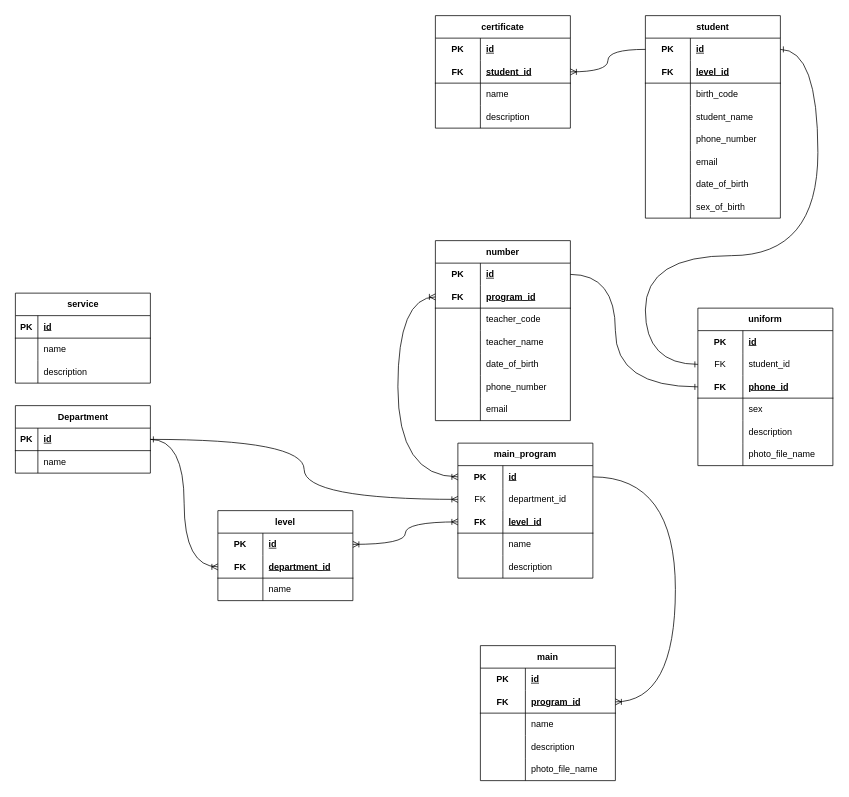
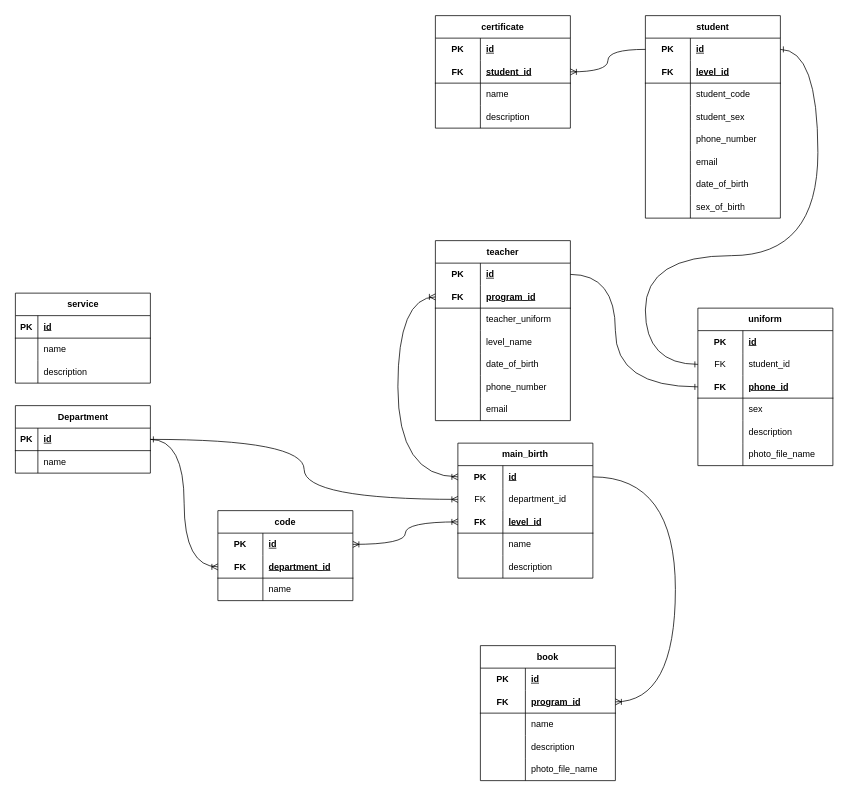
node "birth_code": label "birth_code" -> "student_code"
node "student_name": label "student_name" -> "student_sex"
node "number": label "number" -> "teacher"
node "teacher_code": label "teacher_code" -> "teacher_uniform"
node "teacher_name": label "teacher_name" -> "level_name"
node "main_program": label "main_program" -> "main_birth"
node "level": label "level" -> "code"
node "main": label "main" -> "book"
